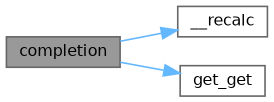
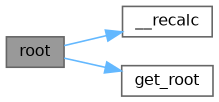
node "completion": label "completion" -> "root"
node "get_get": label "get_get" -> "get_root"
